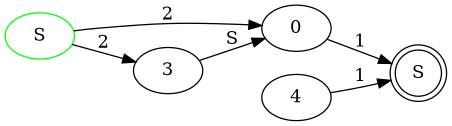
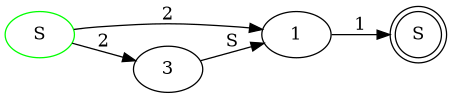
node "0": label "0" -> "1"
node "4": removed
